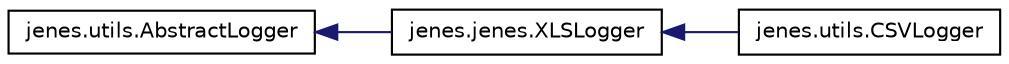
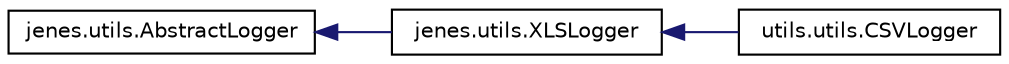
node "jenes.jenes.XLSLogger": label "jenes.jenes.XLSLogger" -> "jenes.utils.XLSLogger"
node "jenes.utils.CSVLogger": label "jenes.utils.CSVLogger" -> "utils.utils.CSVLogger"
